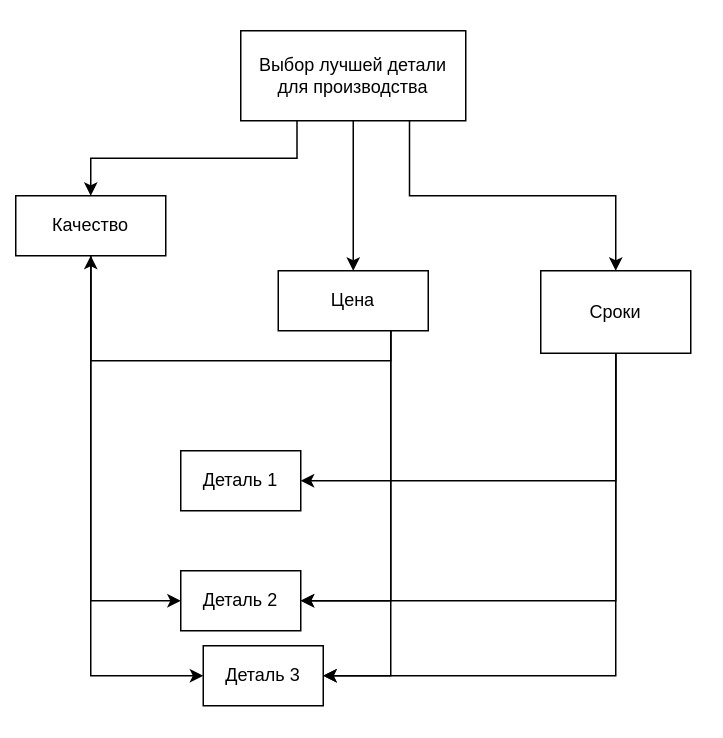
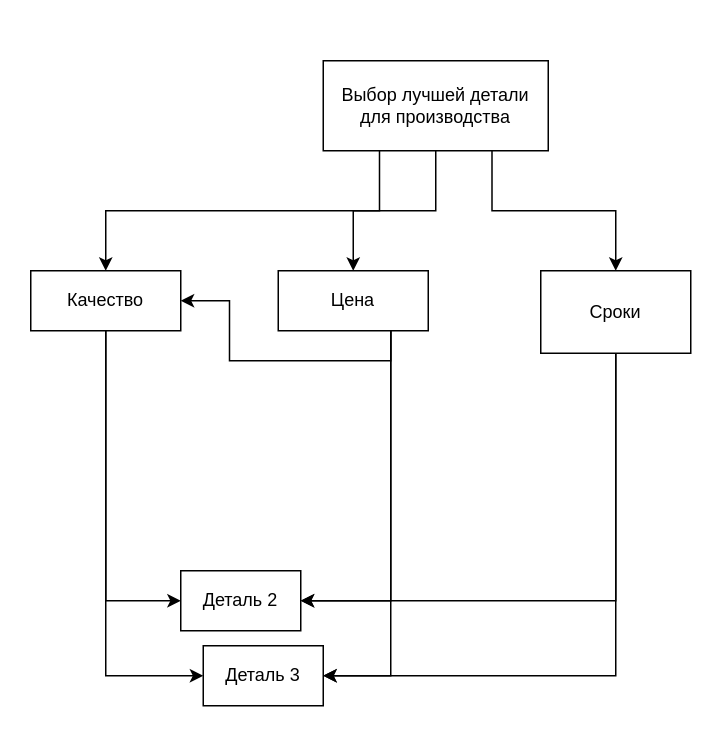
node "Выбор лучшей детали для производства": moved (353, 76) -> (436, 106)
node "Качество": moved (91, 226) -> (106, 301)
node "Деталь 1": removed
edge "Сроки" -> "Деталь 1": removed
